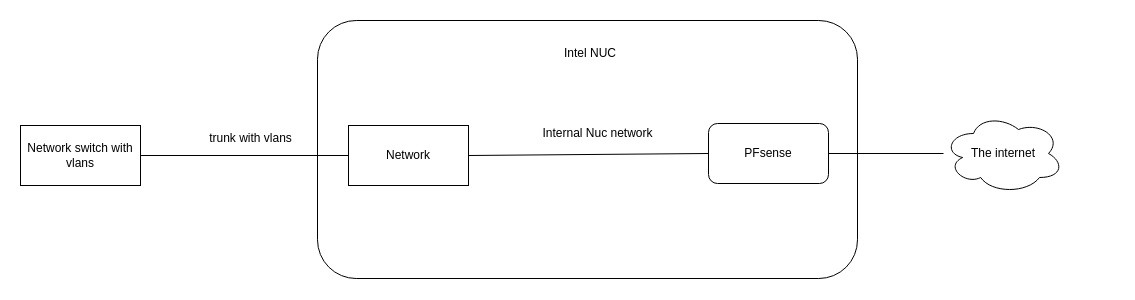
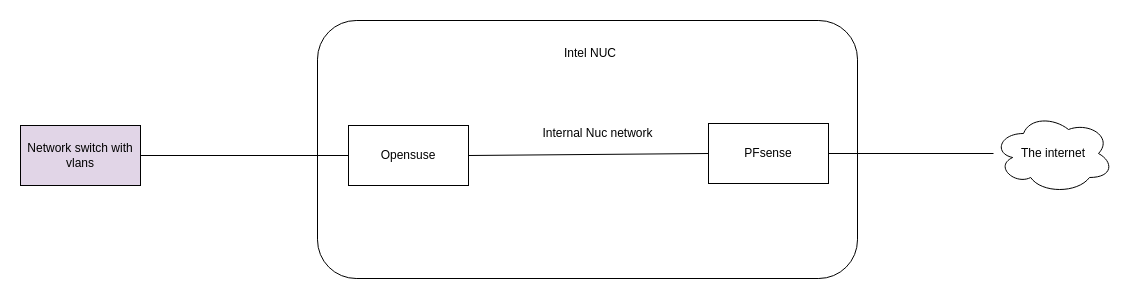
node "trunk with vlans": removed
node "PFsense": shape rounded rectangle -> rectangle
node "The internet": moved (1004, 154) -> (1054, 154)
node "Network switch with vlans": fillcolor #ffffff -> #e1d5e7
node "Network": label "Network" -> "Opensuse"
